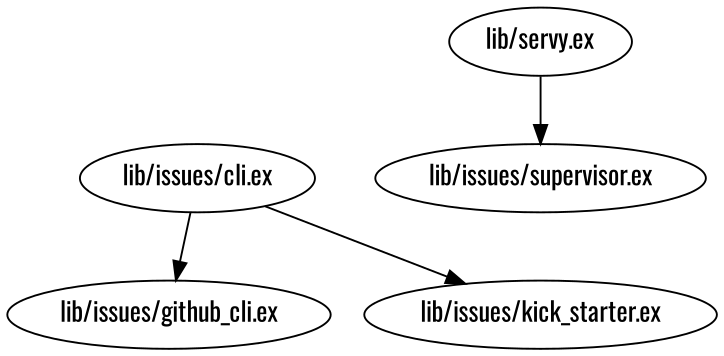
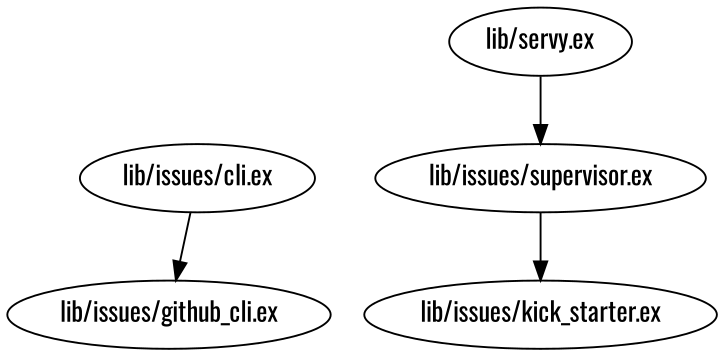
edge "lib/issues/cli.ex" -> "lib/issues/kick_starter.ex": now "lib/issues/supervisor.ex" -> "lib/issues/kick_starter.ex"
